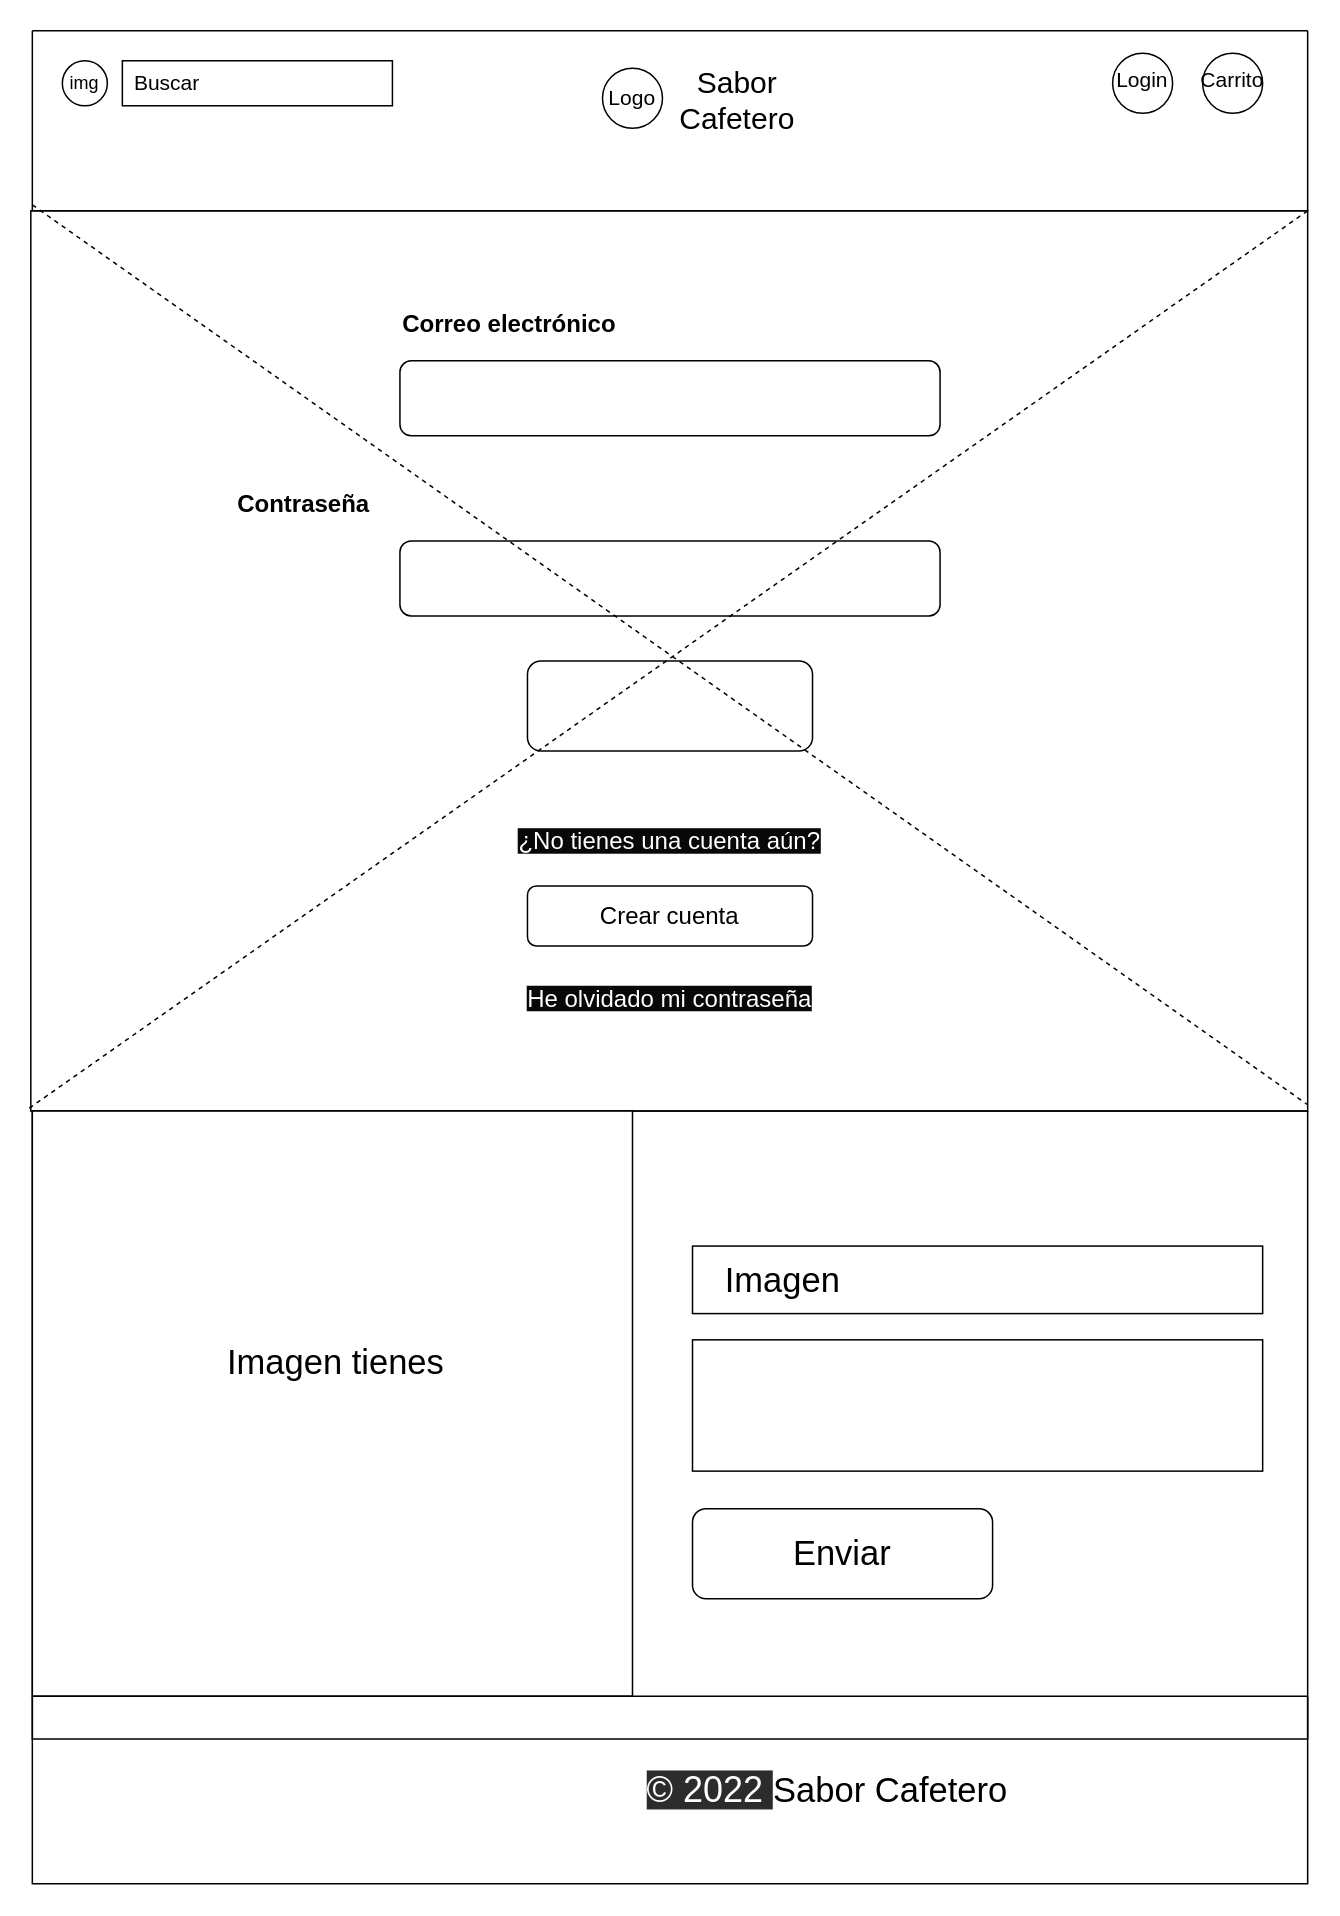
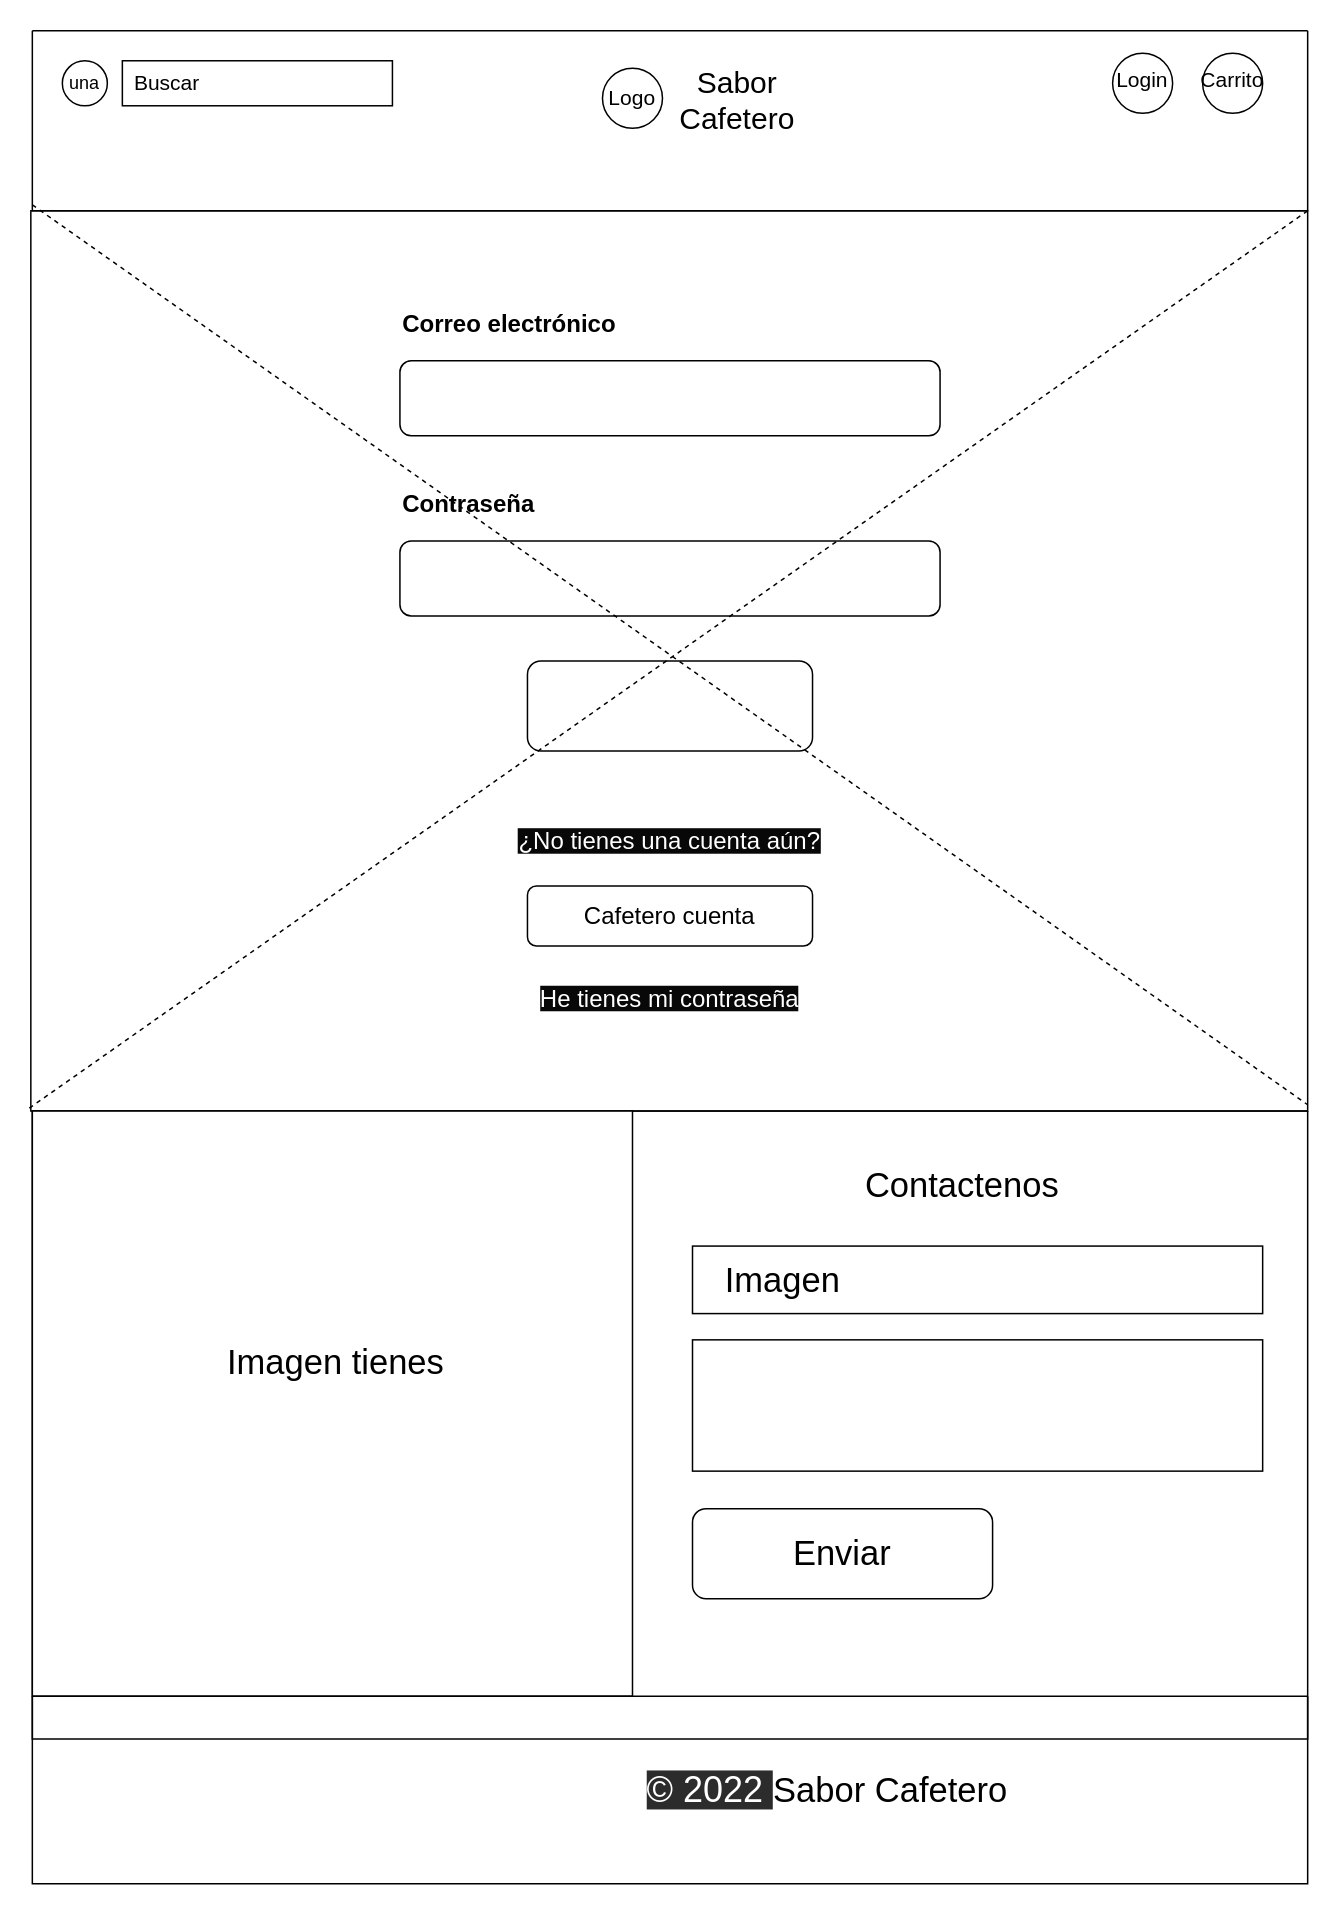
node "img": label "img" -> "una"
node "Contraseña": moved (505, 503) -> (670, 503)
node "Crear cuenta": label "Crear cuenta" -> "Cafetero cuenta"
node "He olvidado mi contraseña": label "He olvidado mi contraseña" -> "He tienes mi contraseña"
node "Contactenos": added
